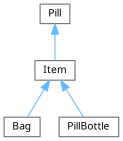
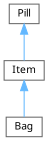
node "PillBottle": removed
